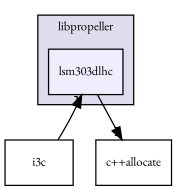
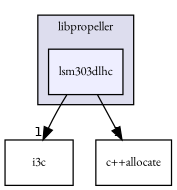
edge "i3c" -> "lsm303dlhc": reversed
